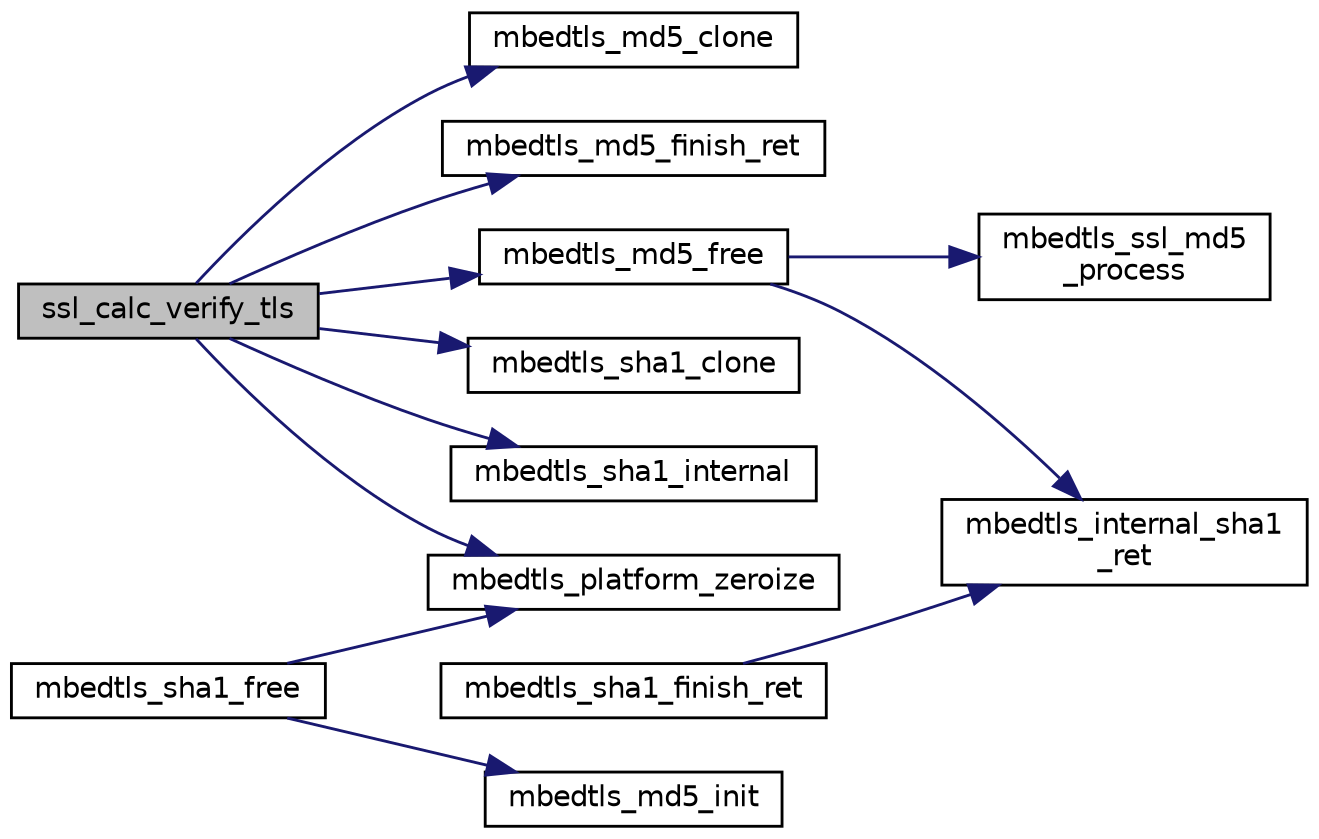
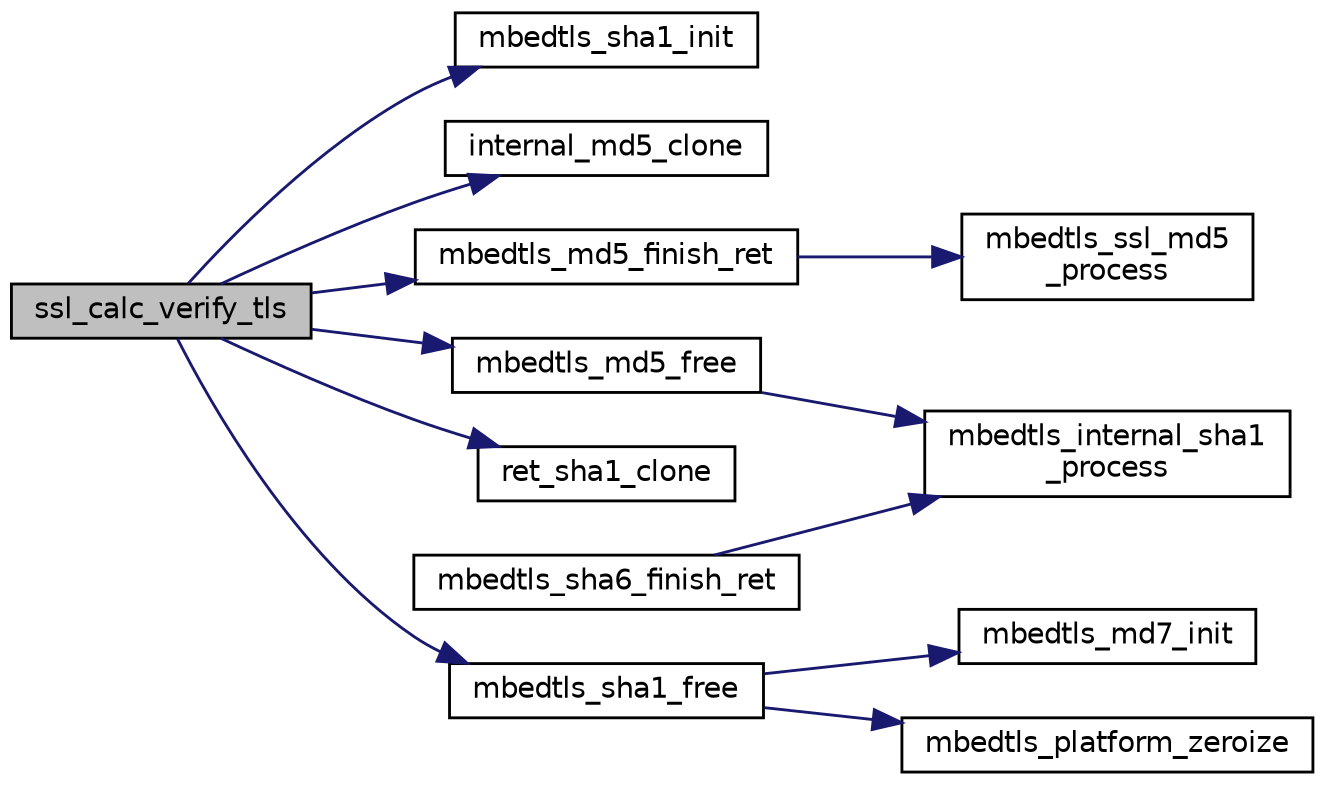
node "mbedtls_md5_clone": label "mbedtls_md5_clone" -> "internal_md5_clone"
edge "mbedtls_md5_free" -> "mbedtls_ssl_md5 _process": now "mbedtls_md5_finish_ret" -> "mbedtls_ssl_md5 _process"
node "mbedtls_sha1_clone": label "mbedtls_sha1_clone" -> "ret_sha1_clone"
edge "ssl_calc_verify_tls" -> "mbedtls_platform_zeroize": now "ssl_calc_verify_tls" -> "mbedtls_sha1_free"
node "mbedtls_sha1_internal": label "mbedtls_sha1_internal" -> "mbedtls_sha1_init"
node "mbedtls_internal_sha1 _ret": label "mbedtls_internal_sha1 _ret" -> "mbedtls_internal_sha1 _process"
node "mbedtls_sha1_finish_ret": label "mbedtls_sha1_finish_ret" -> "mbedtls_sha6_finish_ret"
node "mbedtls_md5_init": label "mbedtls_md5_init" -> "mbedtls_md7_init"
